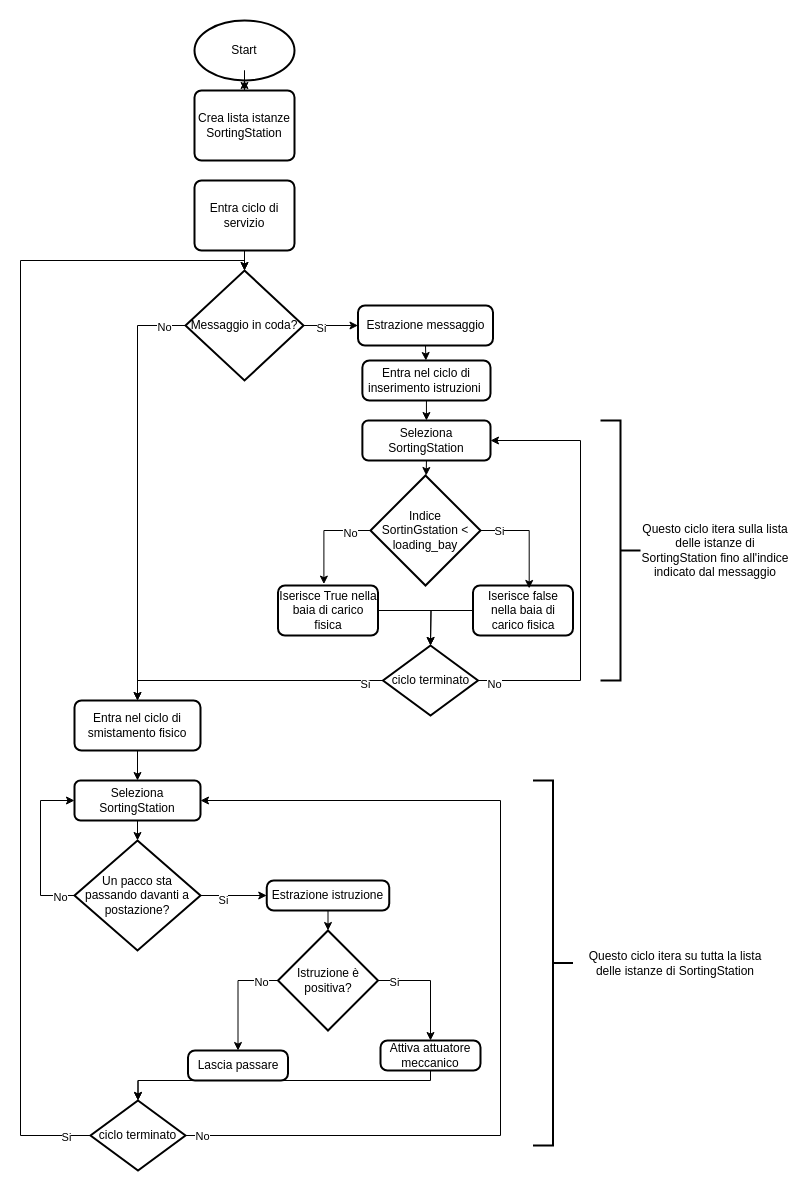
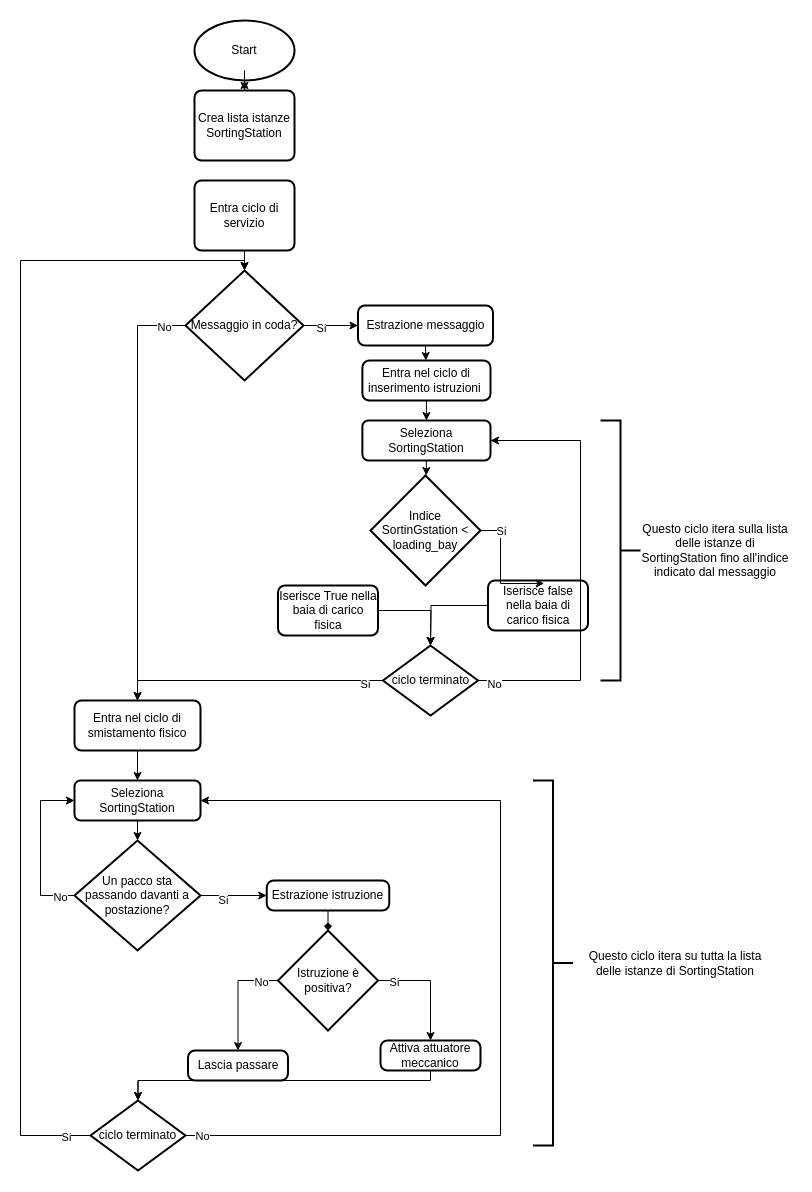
edge "Indice SortinGstation < loading_bay" -> "Iserisce True nella baia di carico fisica": removed, label "No"
node "Iserisce false nella baia di carico fisica": moved (523, 611) -> (538, 606)
edge "Estrazione istruzione" -> "Istruzione è positiva?": arrowhead classic -> diamond
